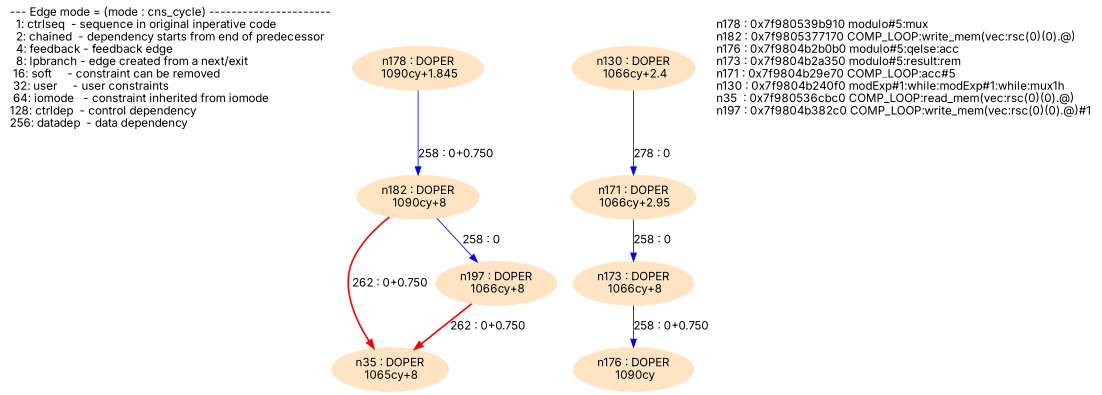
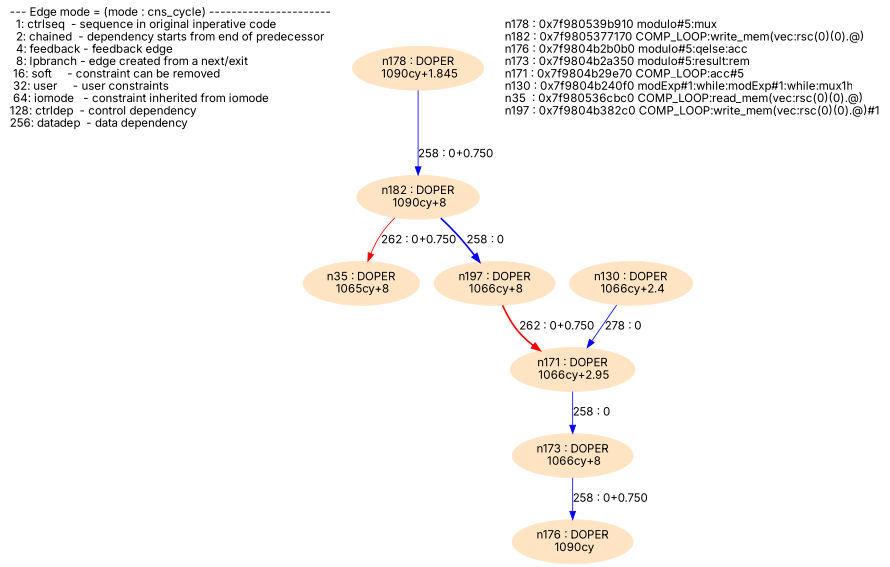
edge "n182 : DOPER 1090cy+8" -> "n197 : DOPER 1066cy+8": style solid -> bold
edge "n182 : DOPER 1090cy+8" -> "n35 : DOPER 1065cy+8": style bold -> solid
edge "n197 : DOPER 1066cy+8" -> "n35 : DOPER 1065cy+8": now "n197 : DOPER 1066cy+8" -> "n171 : DOPER 1066cy+2.95"
